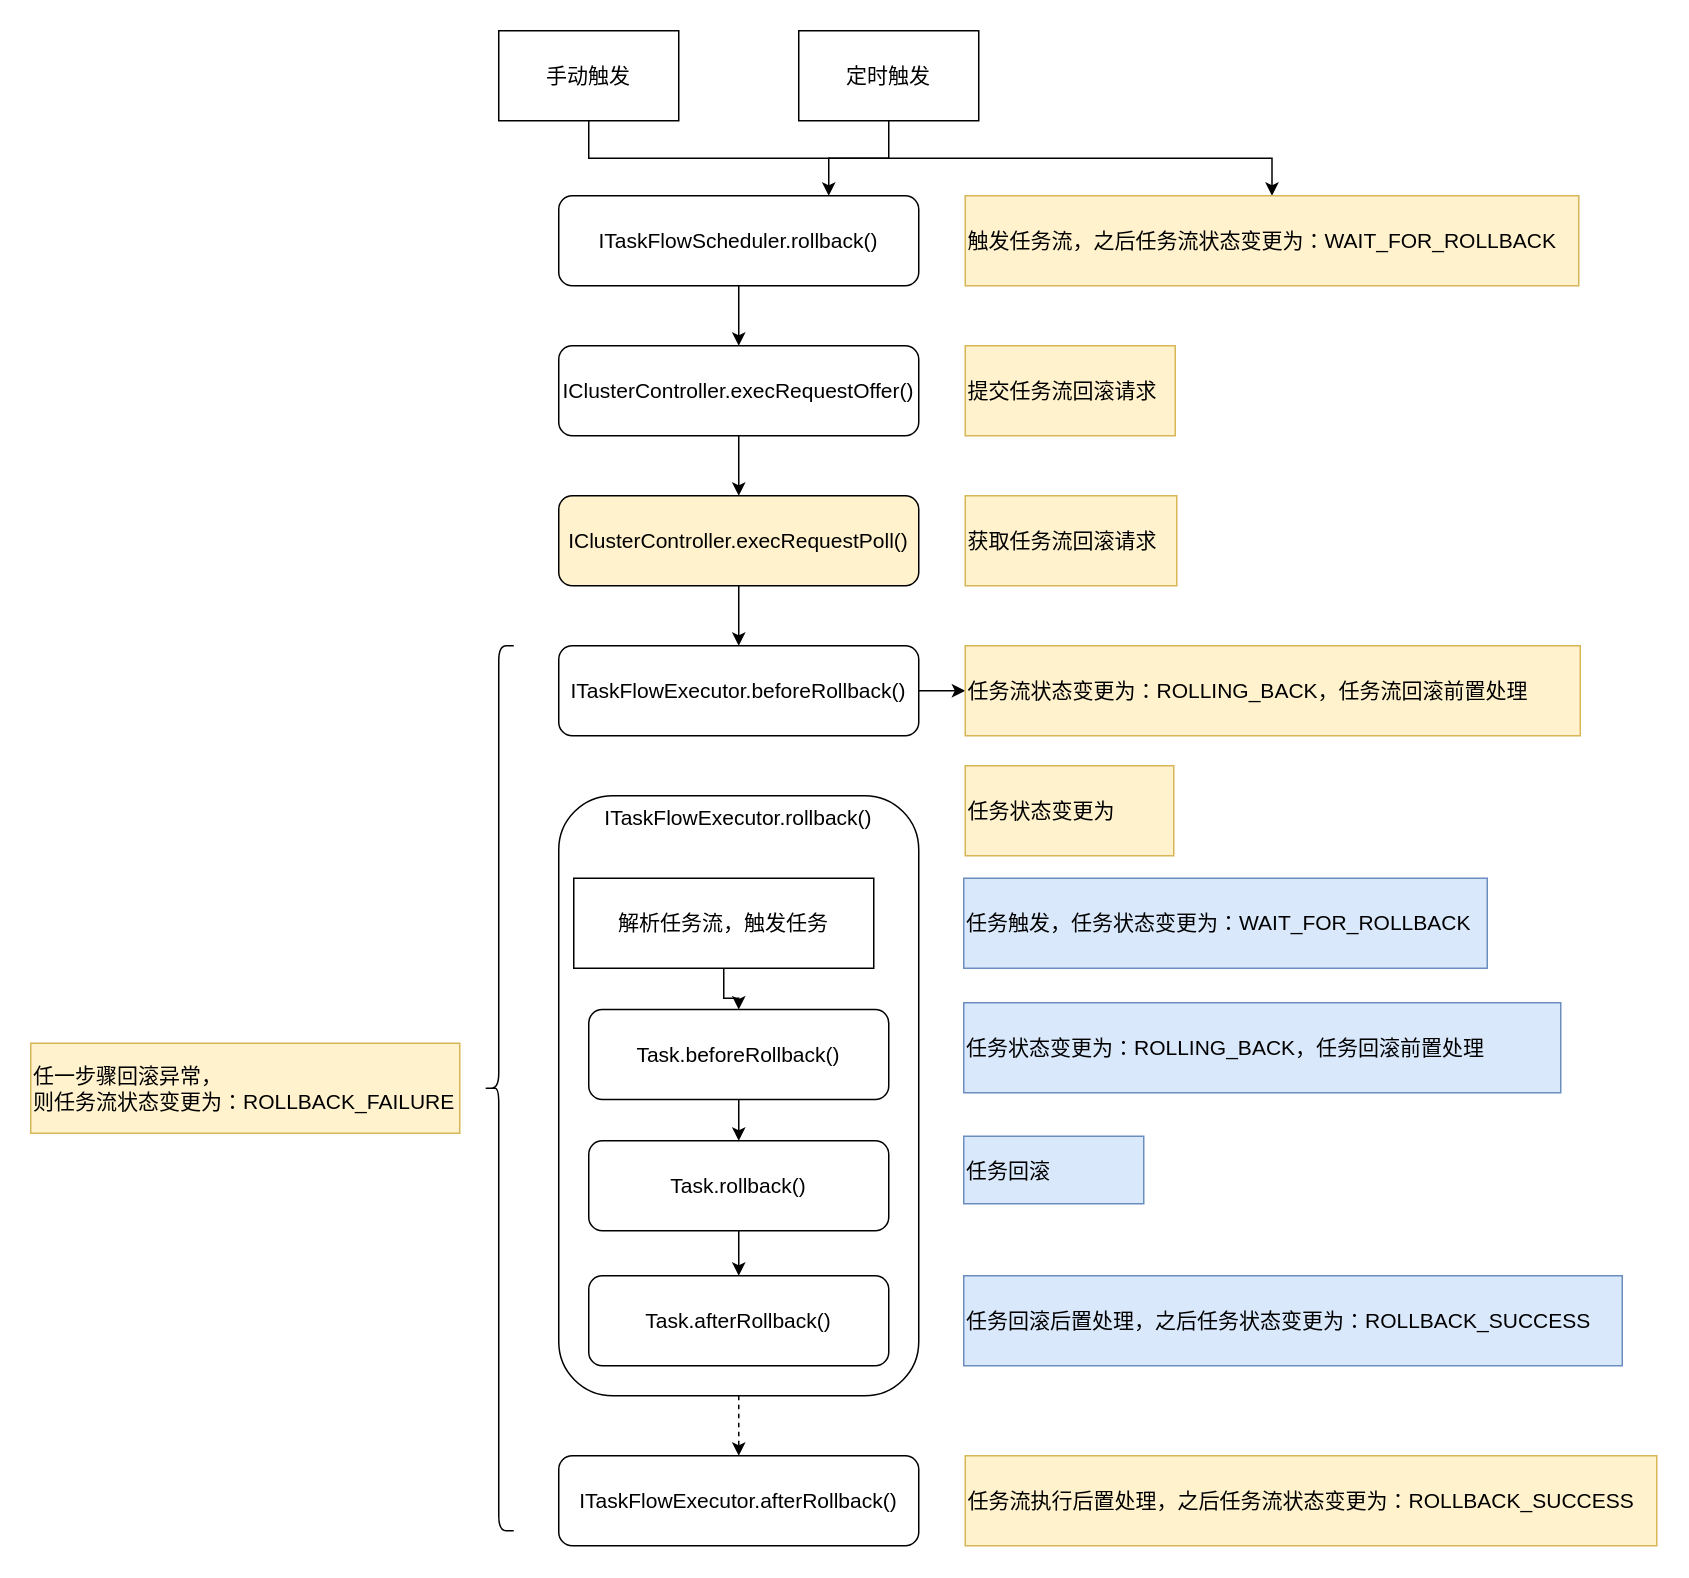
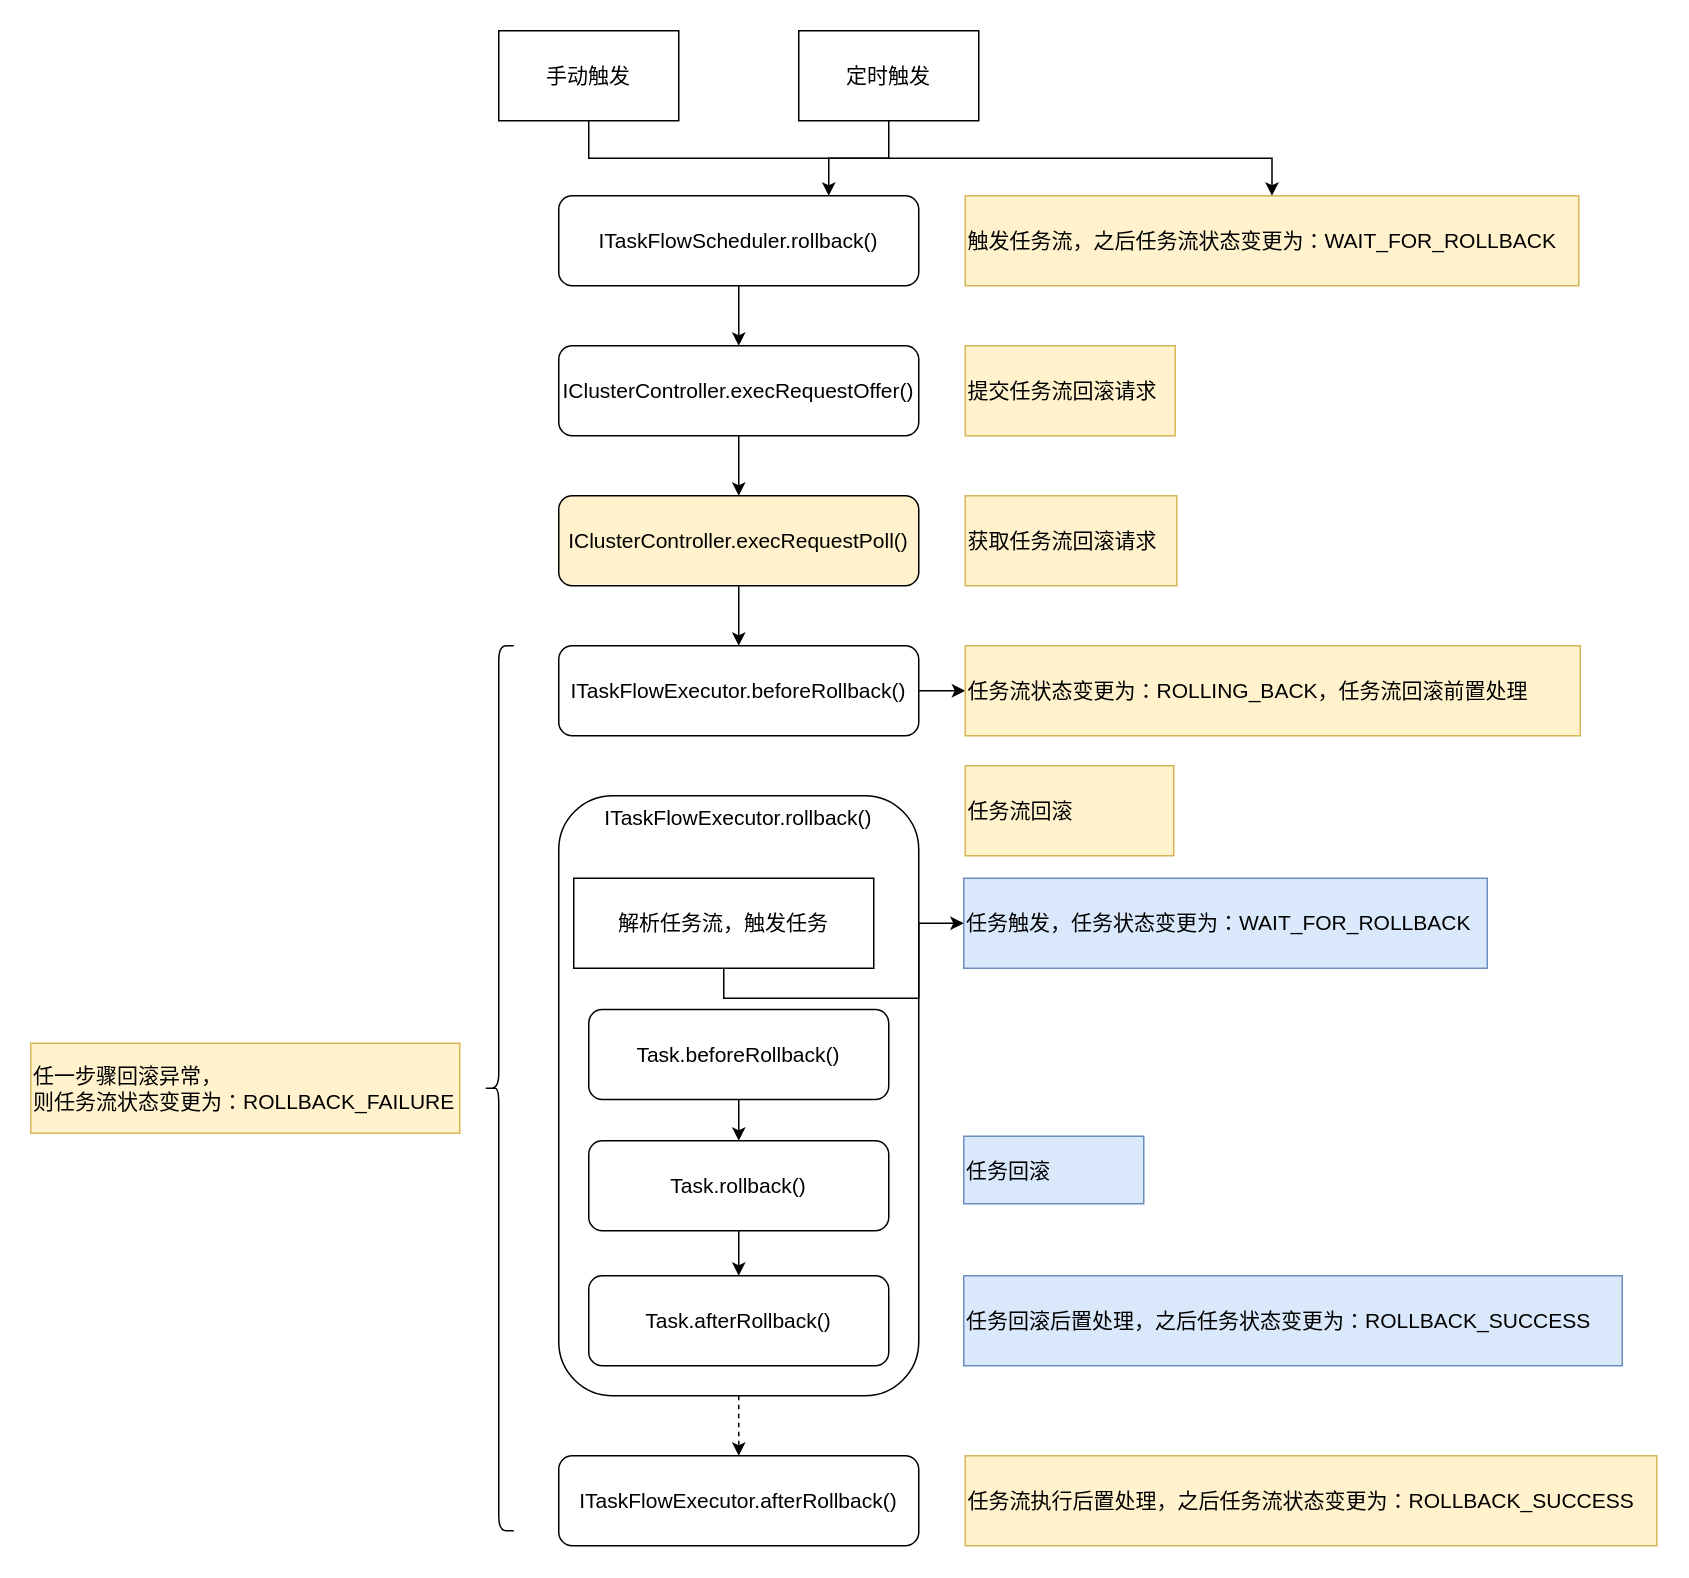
node "任务状态变更为": label "任务状态变更为" -> "任务流回滚"
edge "解析任务流，触发任务" -> "Task.beforeRollback()": now "解析任务流，触发任务" -> "任务触发，任务状态变更为：WAIT_FOR_ROLLBACK"
node "任务状态变更为：ROLLING_BACK，任务回滚前置处理": removed
